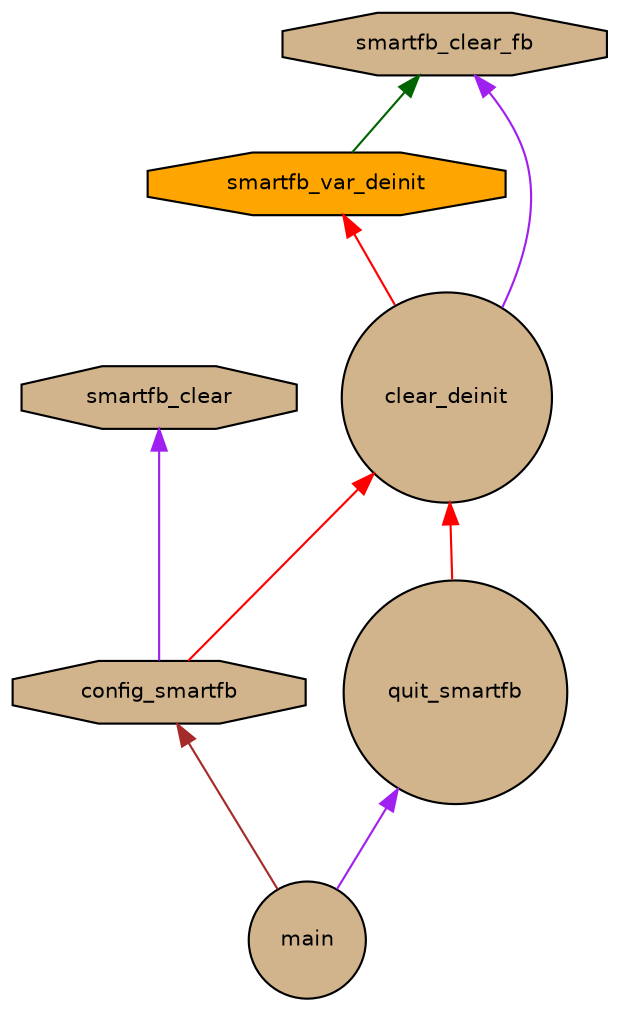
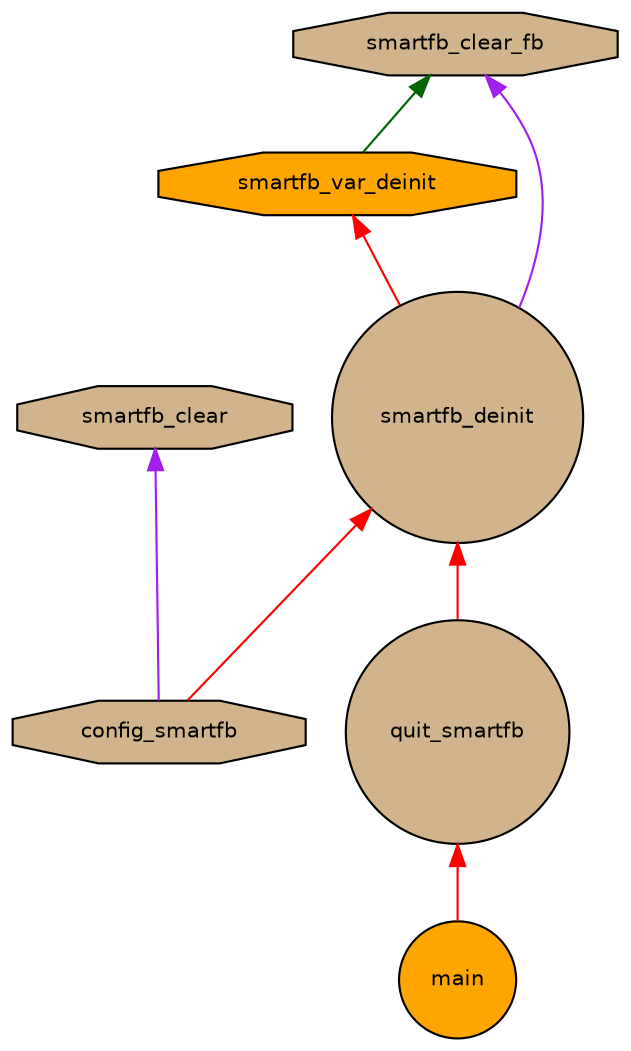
node "clear_deinit": label "clear_deinit" -> "smartfb_deinit"
edge "main" -> "config_smartfb": removed
edge "main" -> "quit_smartfb": color purple -> red
node "main": fillcolor tan -> orange
